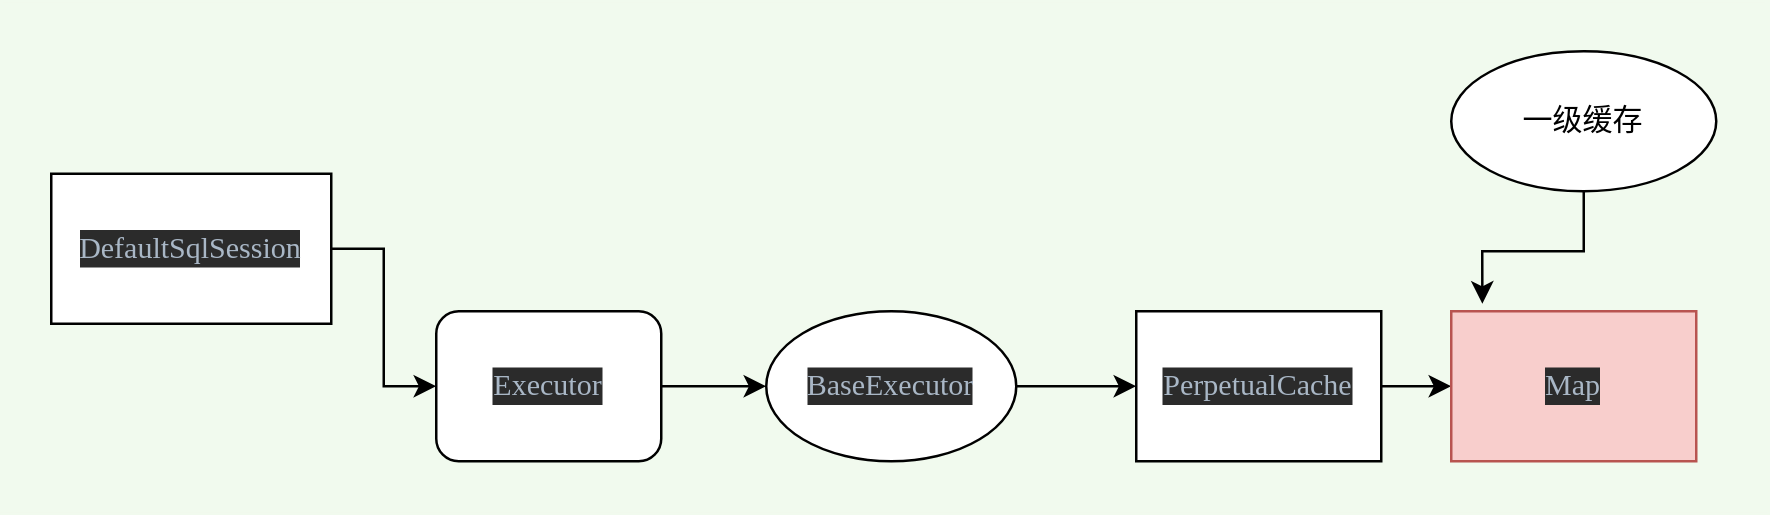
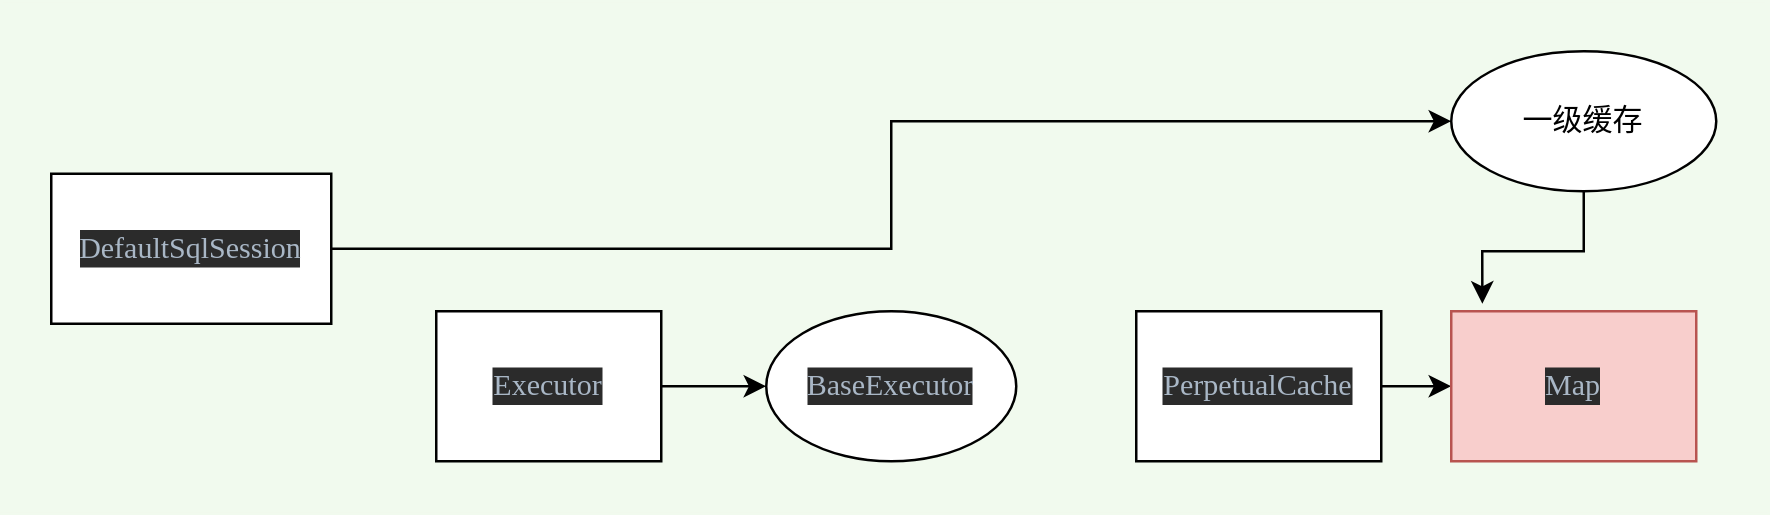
edge "DefaultSqlSession" -> "Executor": now "DefaultSqlSession" -> "一级缓存"
node "Executor": shape rounded rectangle -> rectangle
edge "BaseExecutor" -> "PerpetualCache": removed
